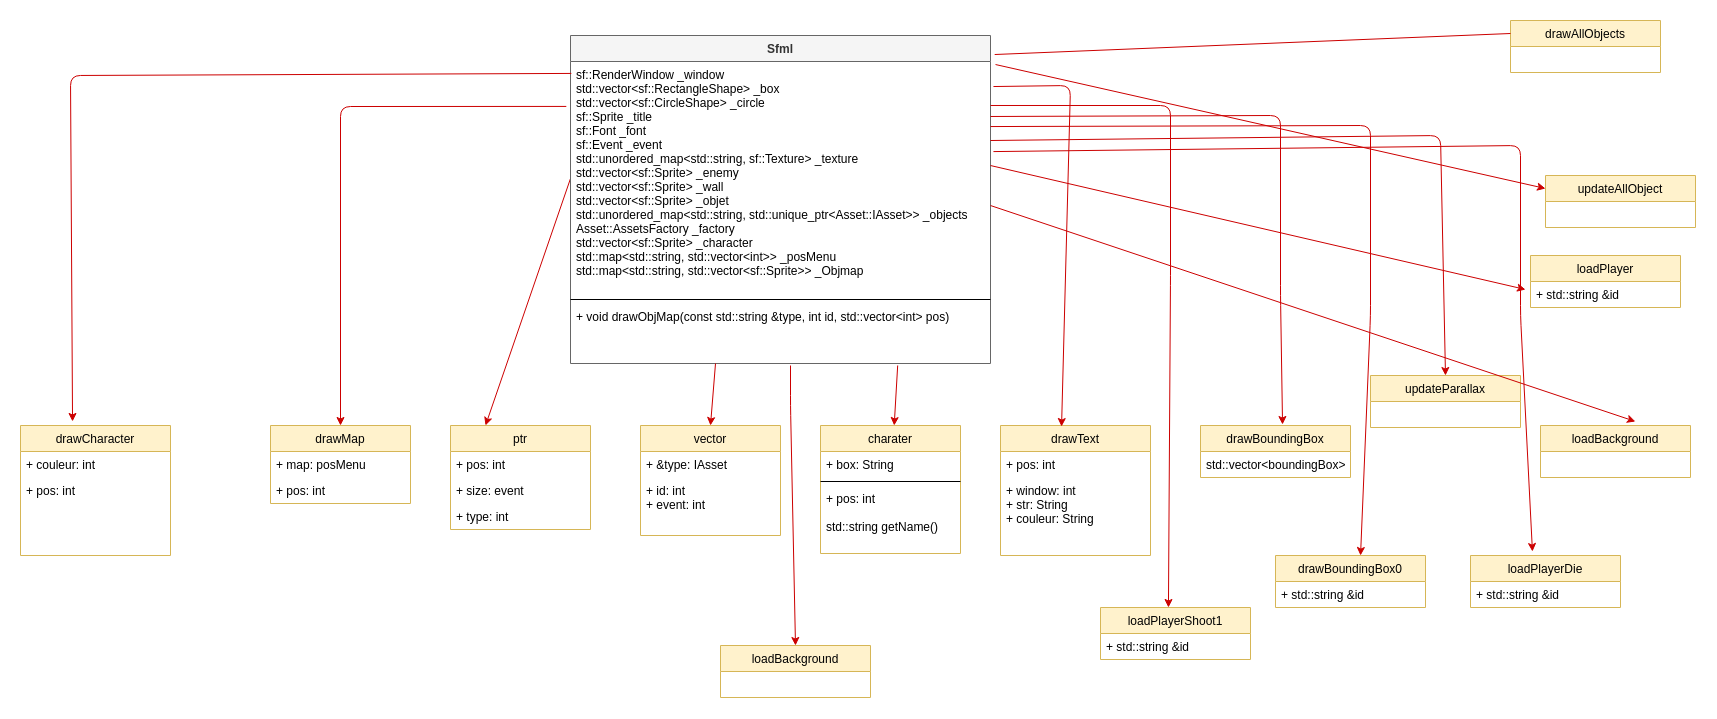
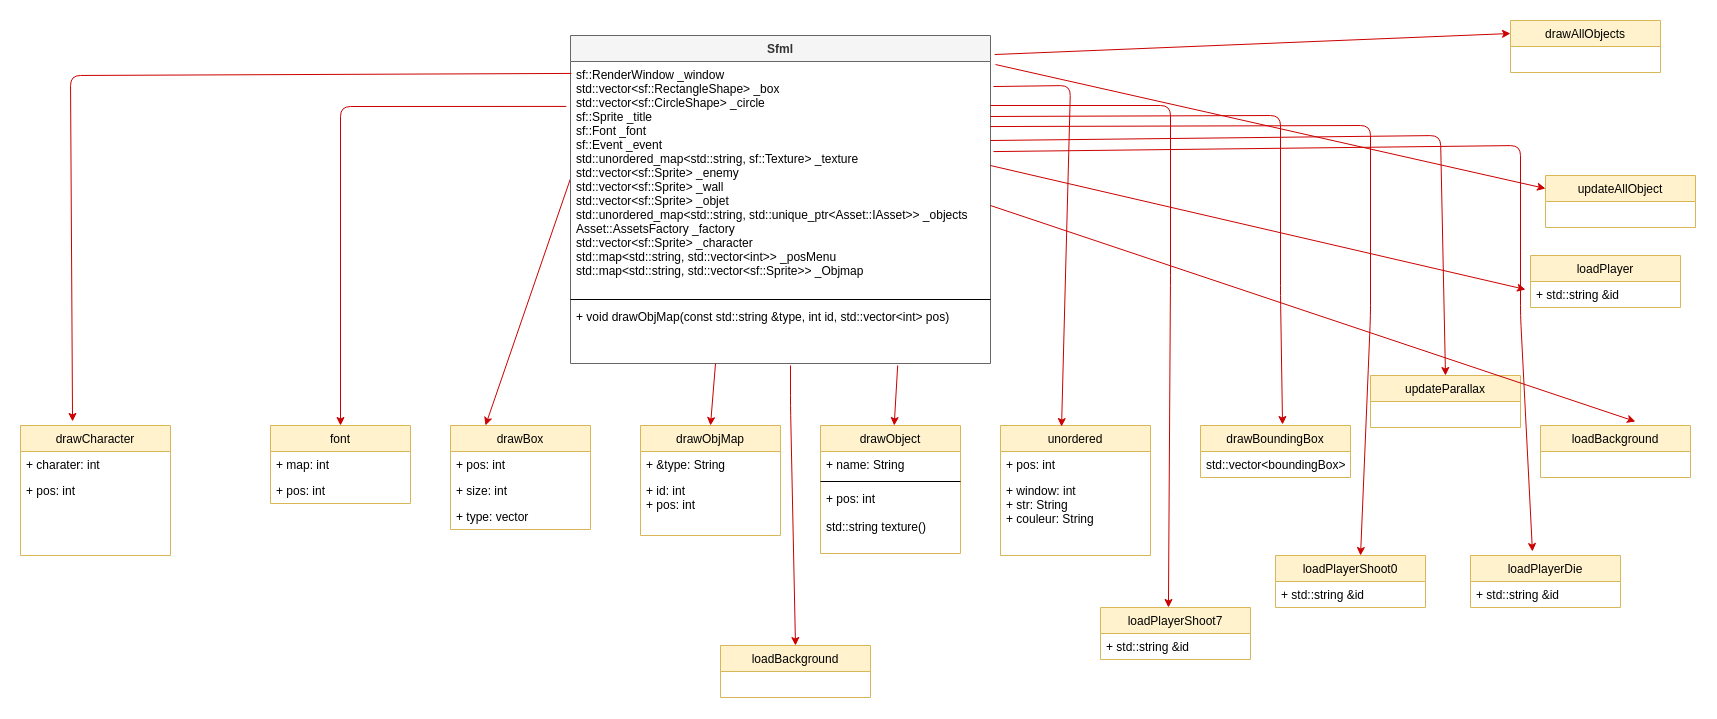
edge "drawAllObjects" -- "Sfml": arrowhead none -> classic
node "drawMap": label "drawMap" -> "font"
node "ptr": label "ptr" -> "drawBox"
node "vector": label "vector" -> "drawObjMap"
node "charater": label "charater" -> "drawObject"
node "drawText": label "drawText" -> "unordered"
node "+ couleur: int": label "+ couleur: int" -> "+ charater: int"
node "+ map: posMenu": label "+ map: posMenu" -> "+ map: int"
node "+ &type: IAsset": label "+ &type: IAsset" -> "+ &type: String"
node "+ box: String": label "+ box: String" -> "+ name: String"
node "+ size: event": label "+ size: event" -> "+ size: int"
node "+ id: int + event: int": label "+ id: int + event: int" -> "+ id: int + pos: int"
node "+ pos: int std::string getName()": label "+ pos: int std::string getName()" -> "+ pos: int std::string texture()"
node "+ type: int": label "+ type: int" -> "+ type: vector"
node "drawBoundingBox0": label "drawBoundingBox0" -> "loadPlayerShoot0"
node "loadPlayerShoot1": label "loadPlayerShoot1" -> "loadPlayerShoot7"
